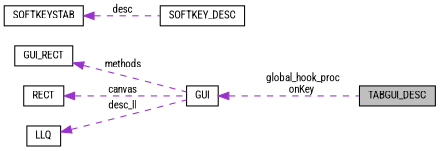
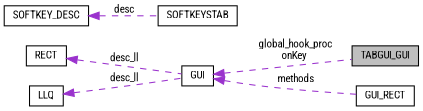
edge "SOFTKEY_DESC" -> "SOFTKEYSTAB": reversed
edge "GUI" -> "GUI_RECT": reversed
edge "GUI" -> "RECT": label " canvas" -> " desc_ll"
node "TABGUI_DESC": label "TABGUI_DESC" -> "TABGUI_GUI"
